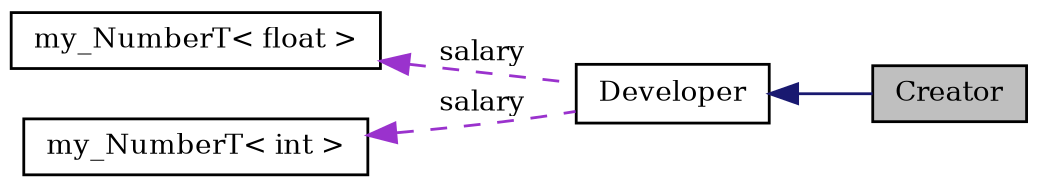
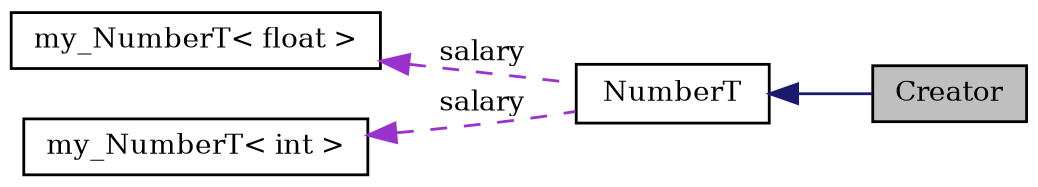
node "Developer": label "Developer" -> "NumberT"
